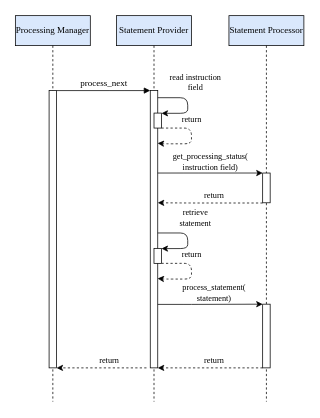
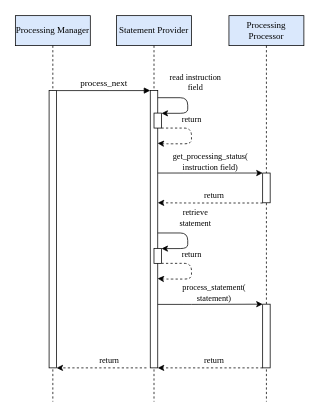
node "Statement Processor": label "Statement Processor" -> "Processing Processor"
